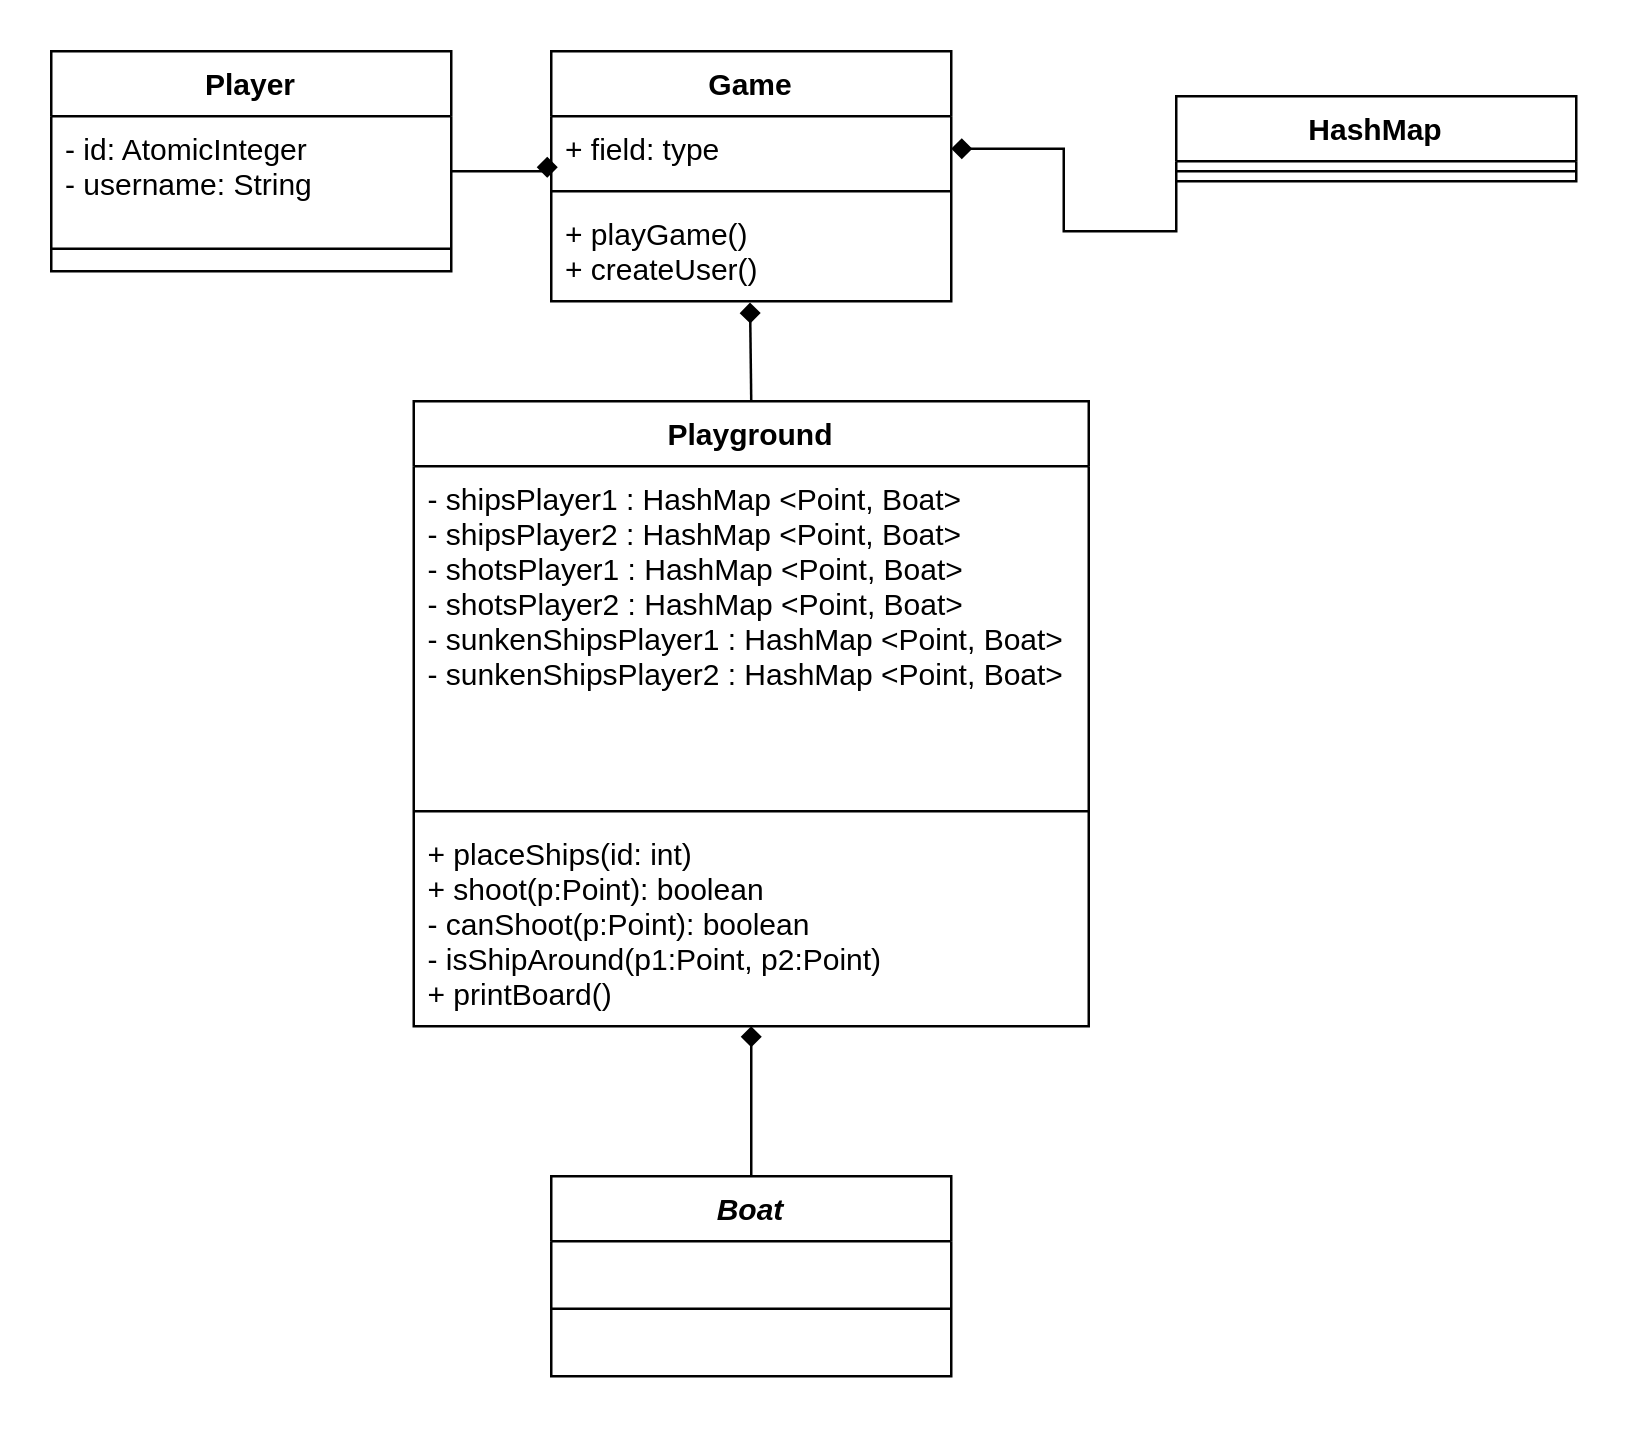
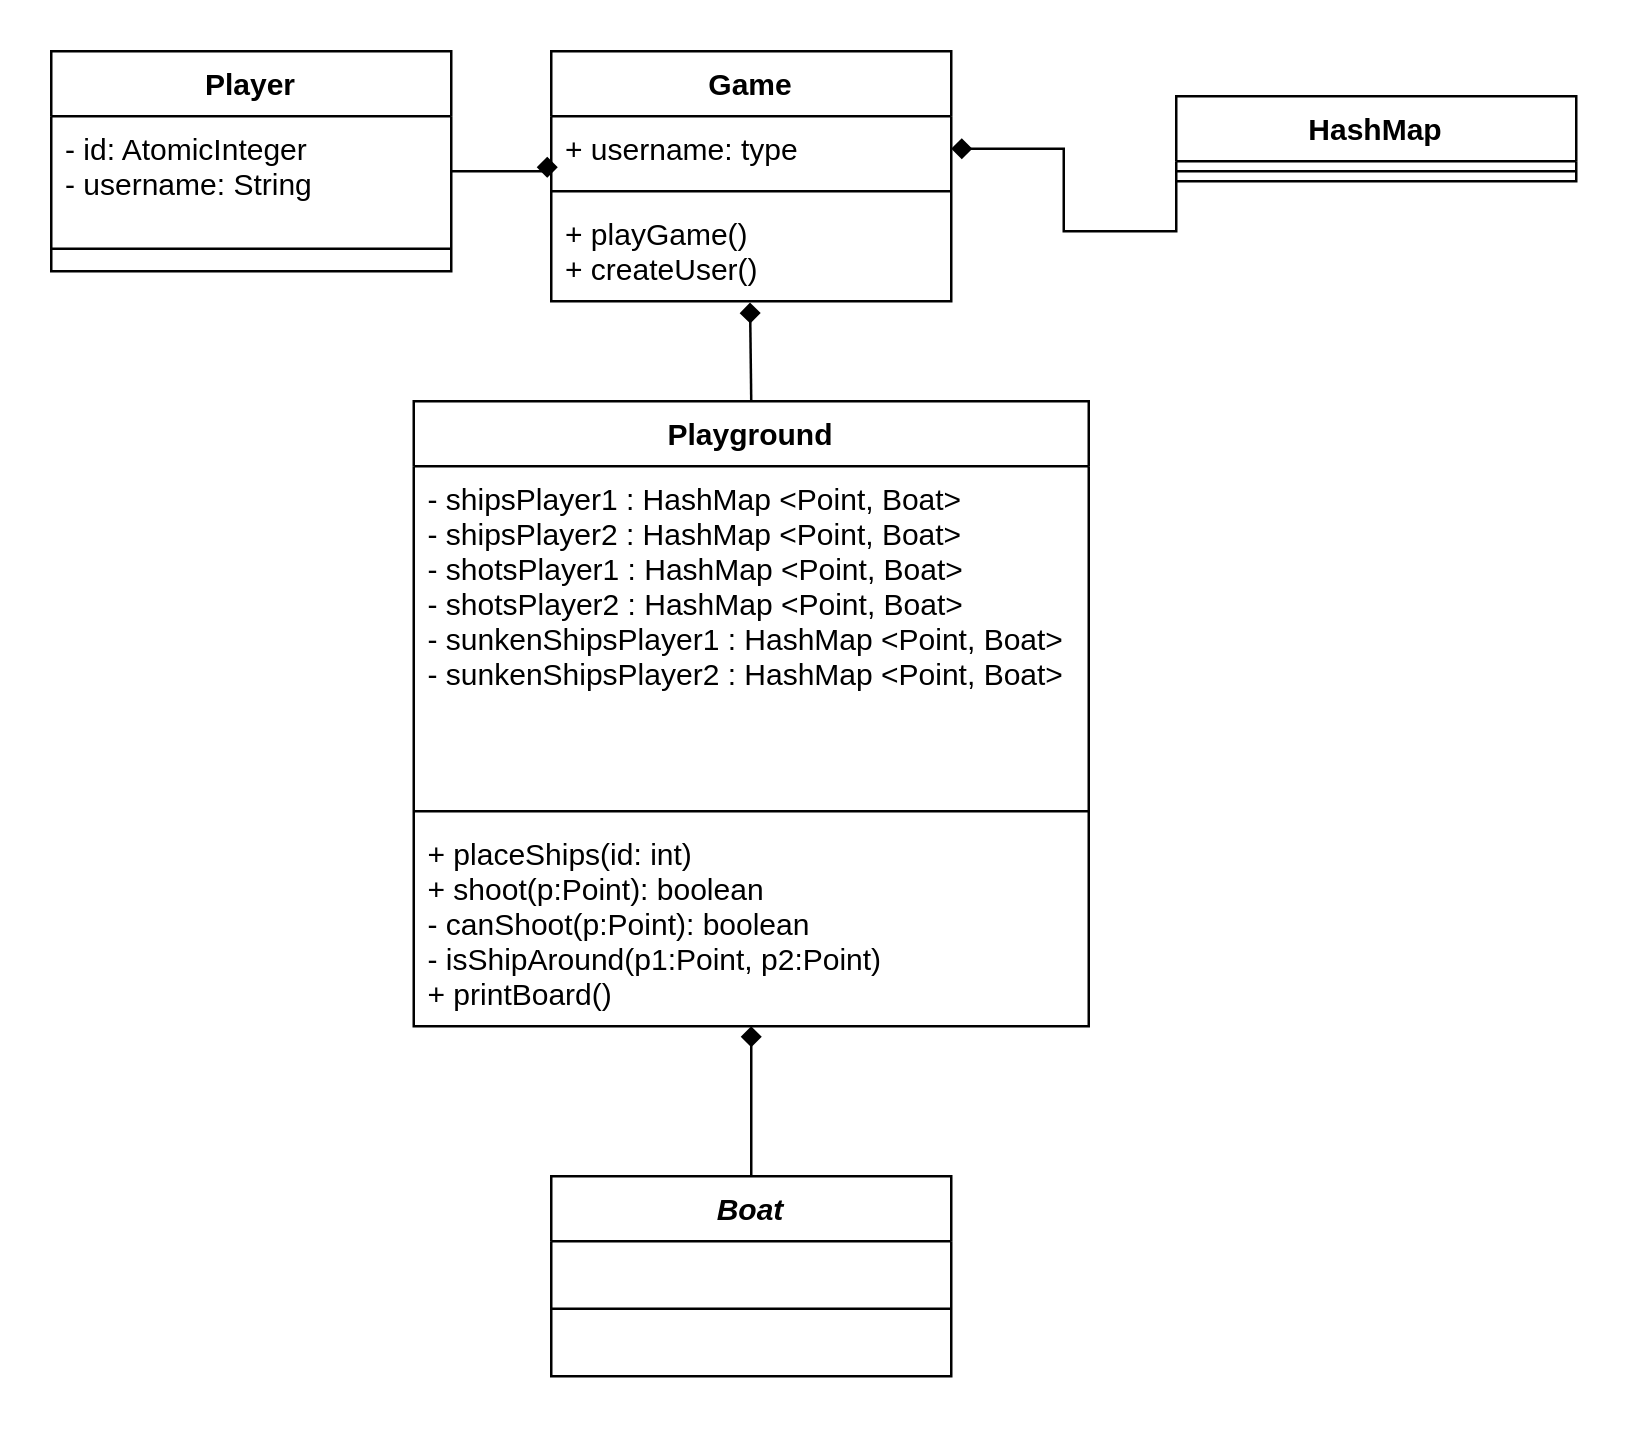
node "+ field: type": label "+ field: type" -> "+ username: type"
